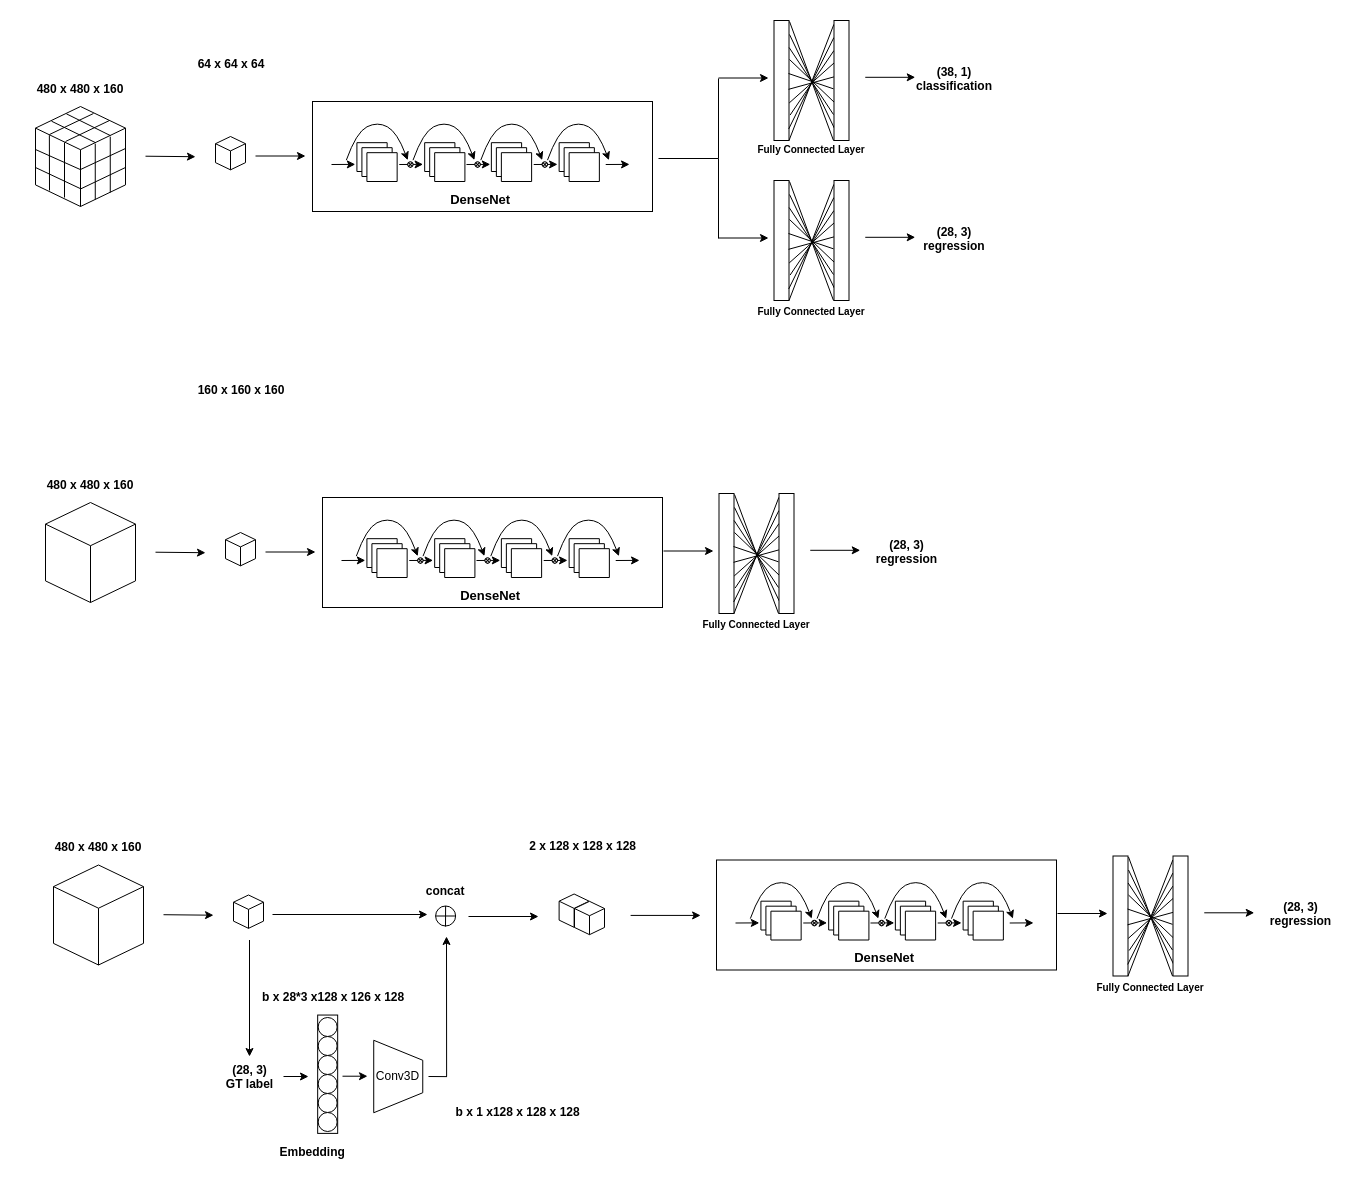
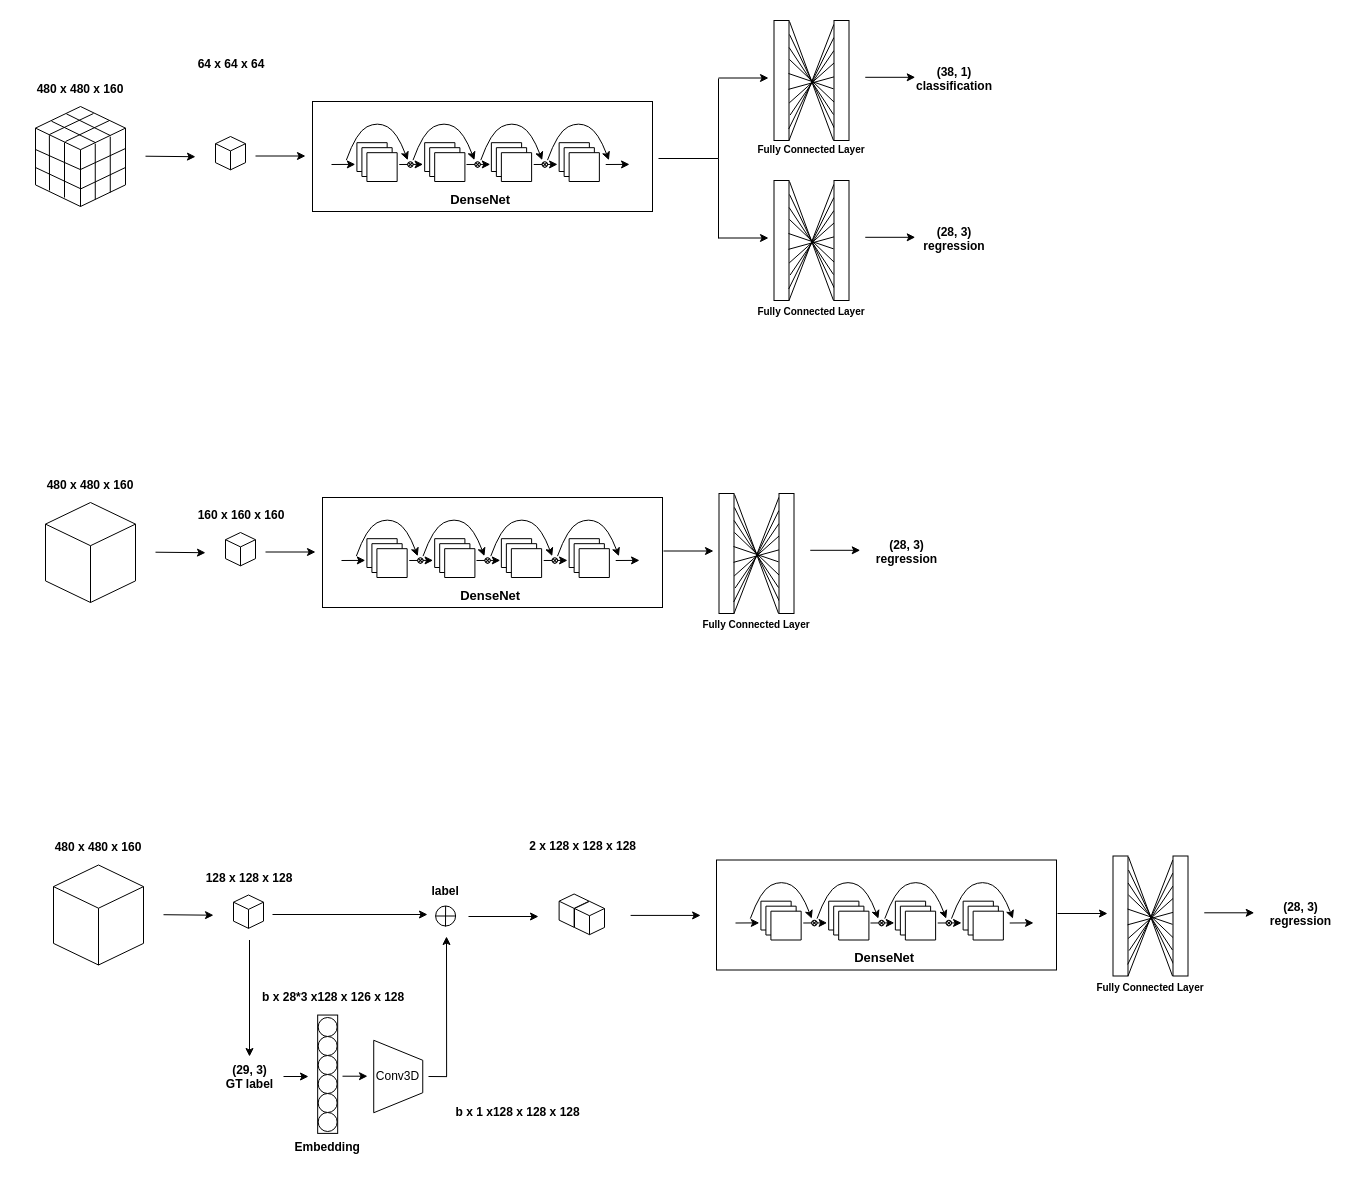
node "160 x 160 x 160": moved (242, 390) -> (242, 515)
node "128 x 128 x 128": added
node "concat": label "concat" -> "label"
node "(28, 3) GT label": label "(28, 3) GT label" -> "(29, 3) GT label"
node "Embedding": moved (313, 1152) -> (328, 1147)
